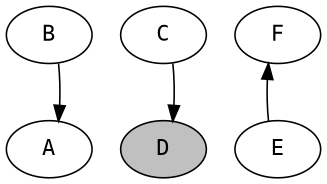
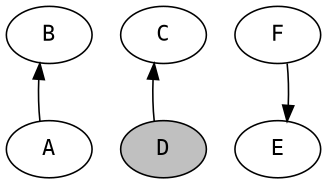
edge "B" -> "A": reversed
edge "C" -> "D": reversed
edge "E" -> "F": reversed
